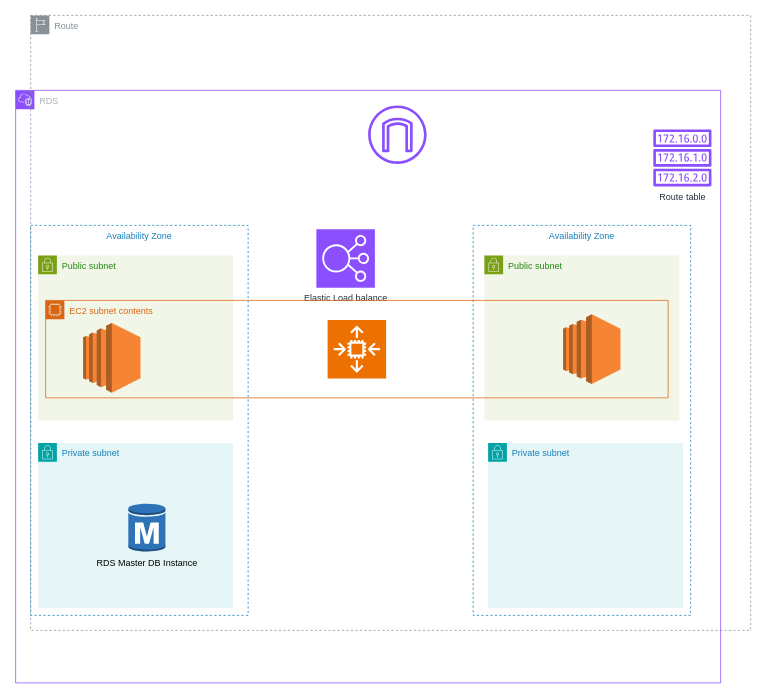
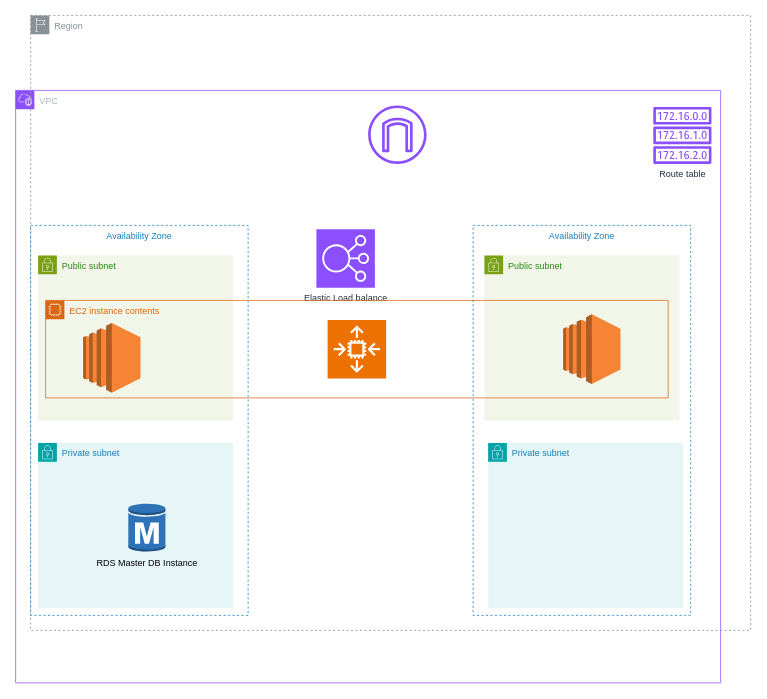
node "Route": label "Route" -> "Region"
node "RDS": label "RDS" -> "VPC"
node "Route table": moved (682, 158) -> (682, 135)
node "EC2 subnet contents": label "EC2 subnet contents" -> "EC2 instance contents"
